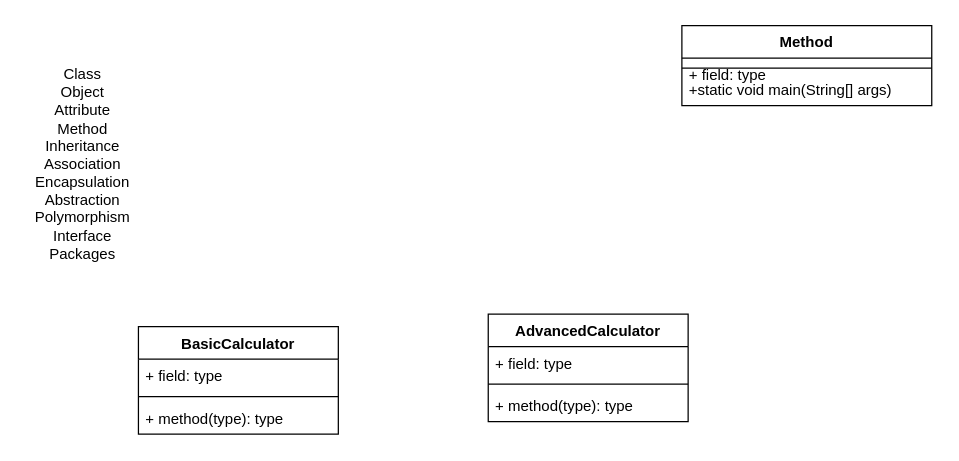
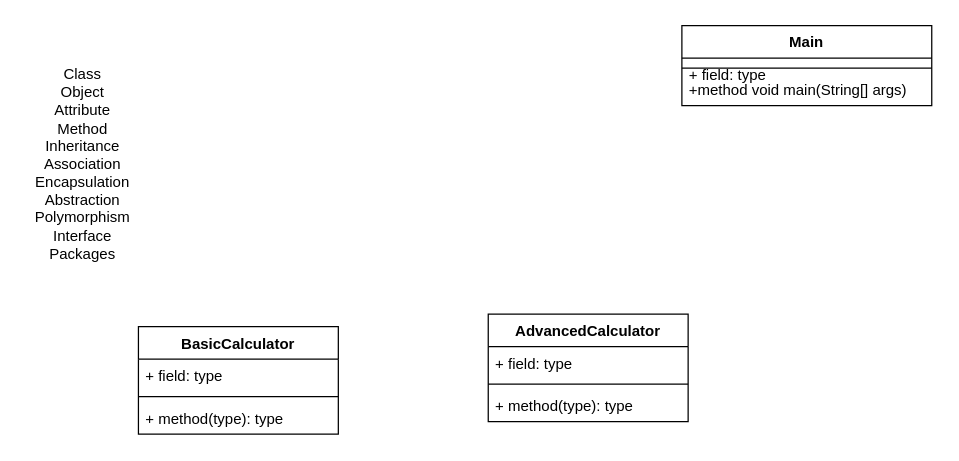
node "Method": label "Method" -> "Main"
node "+static void main(String[] args)": label "+static void main(String[] args)" -> "+method void main(String[] args)"
